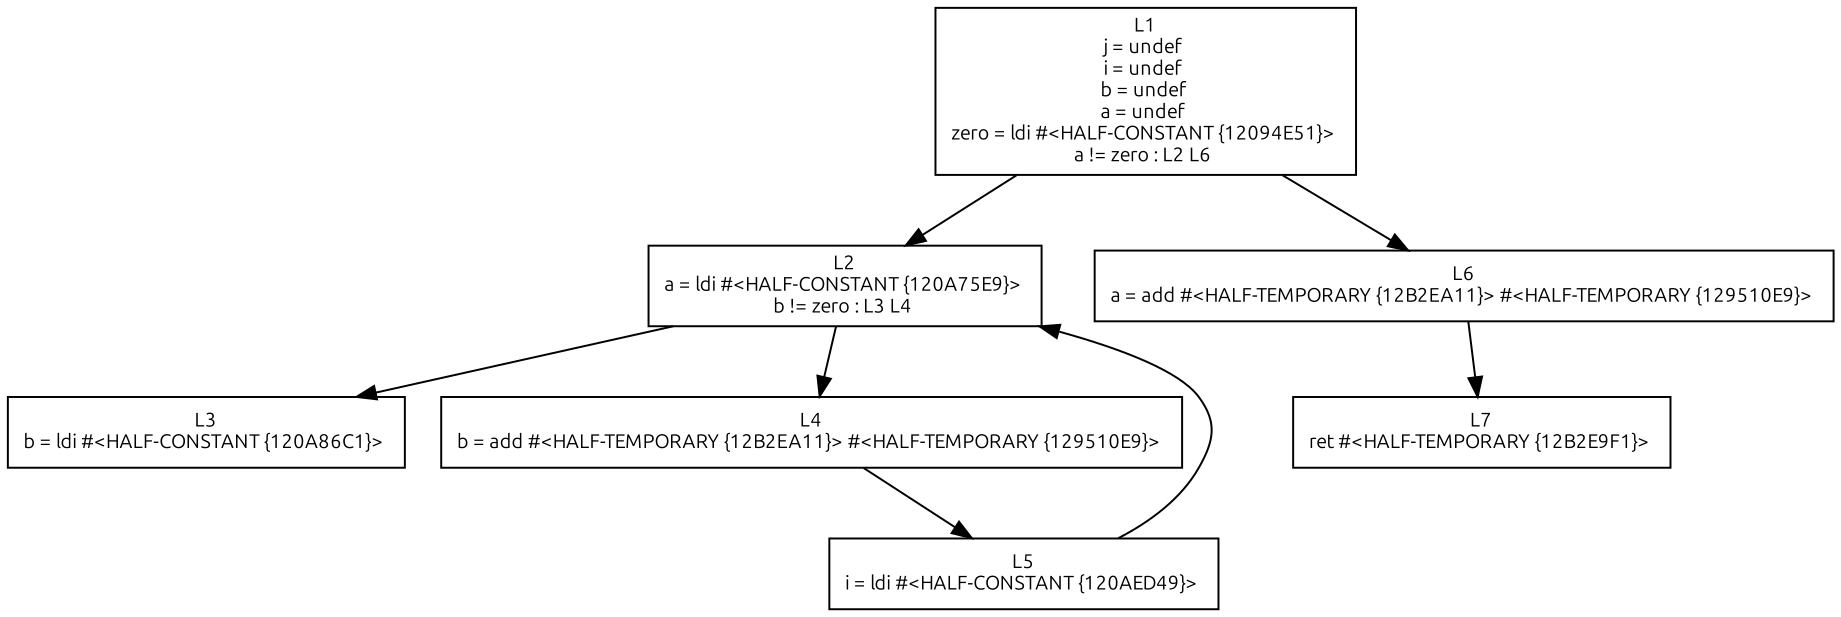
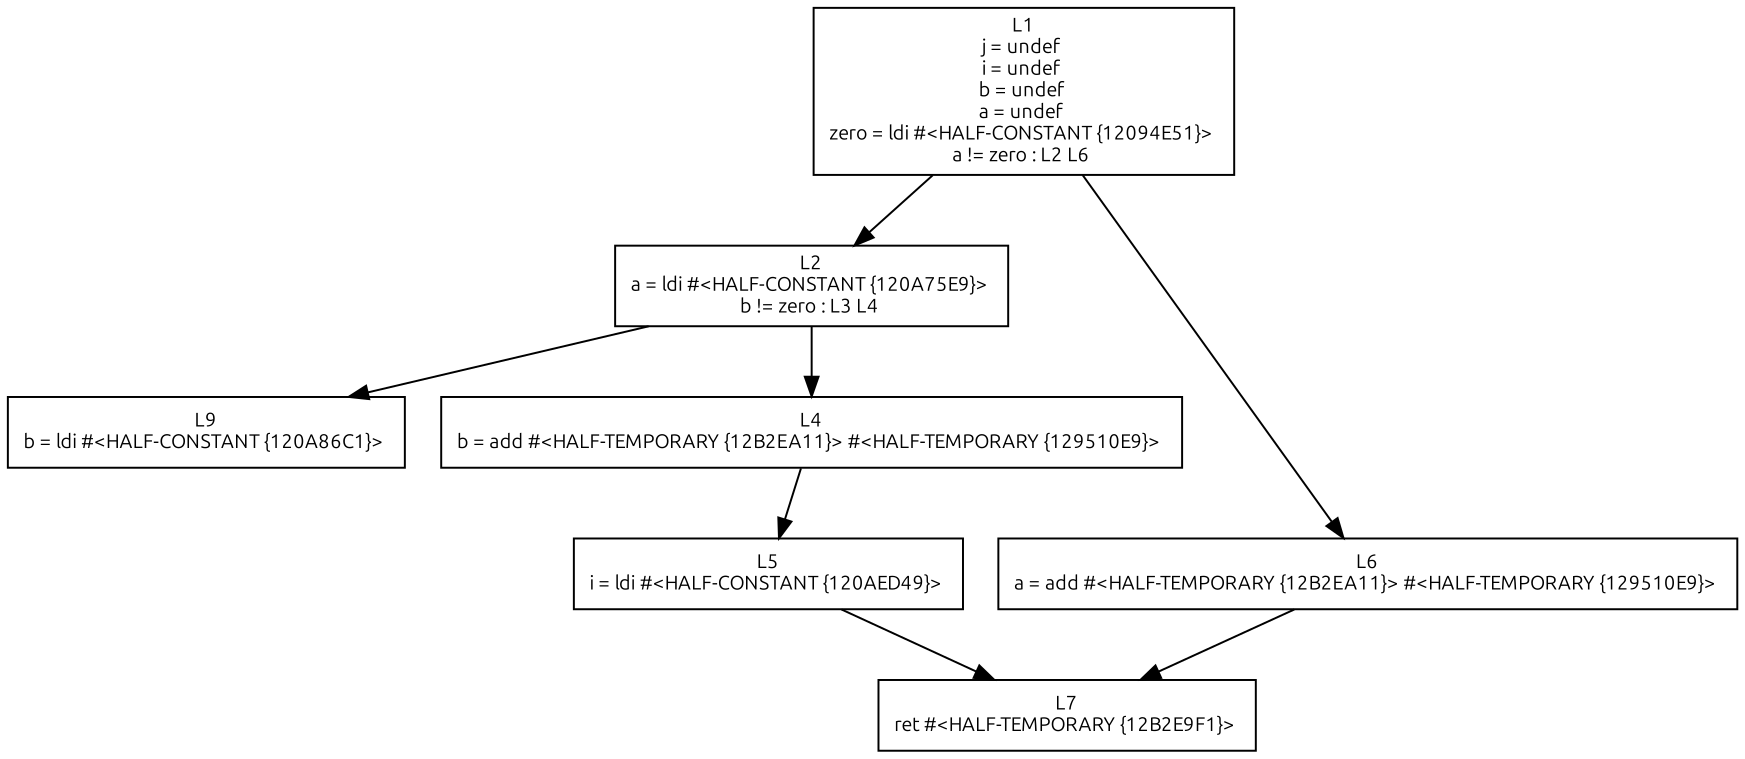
edge "L5 i = ldi #<HALF-CONSTANT {120AED49}>" -> "L2 a = ldi #<HALF-CONSTANT {120A75E9}> b != zero : L3 L4": now "L5 i = ldi #<HALF-CONSTANT {120AED49}>" -> "L7 ret #<HALF-TEMPORARY {12B2E9F1}>"
node "L3 b = ldi #<HALF-CONSTANT {120A86C1}>": label "L3 b = ldi #<HALF-CONSTANT {120A86C1}>" -> "L9 b = ldi #<HALF-CONSTANT {120A86C1}>"
